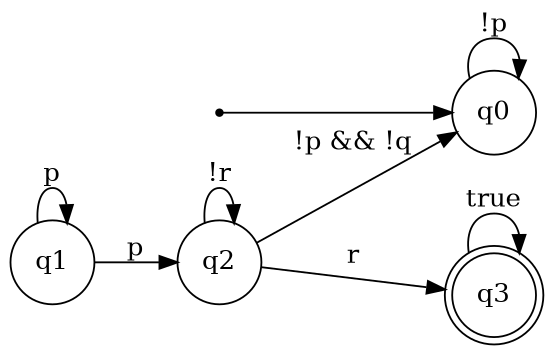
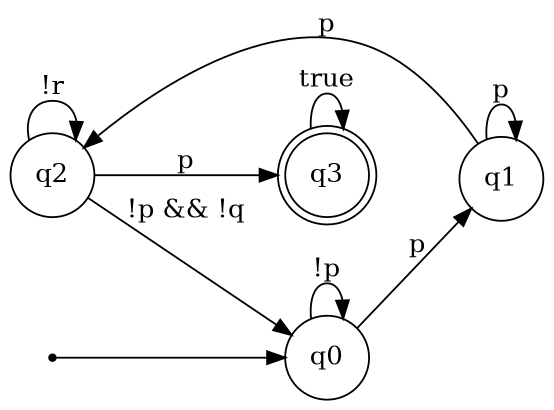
edge "q2" -> "q3": label "r" -> "p"
edge "q0" -> "q1": added, label "p"
